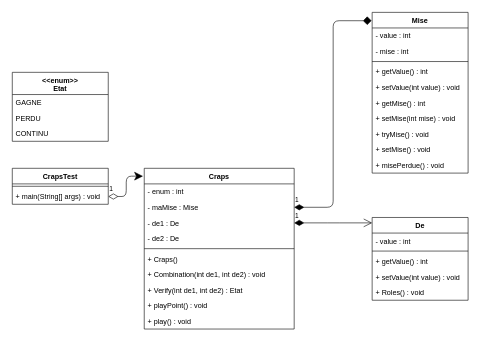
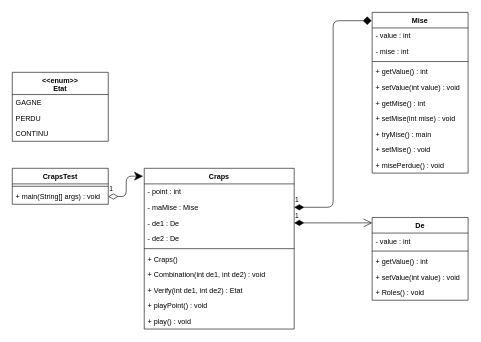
node "+ tryMise() : void": label "+ tryMise() : void" -> "+ tryMise() : main"
node "- enum : int": label "- enum : int" -> "- point : int"
